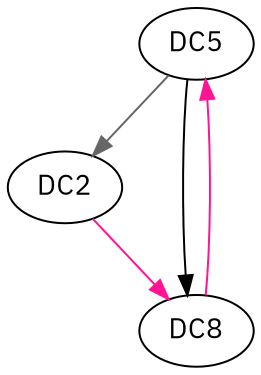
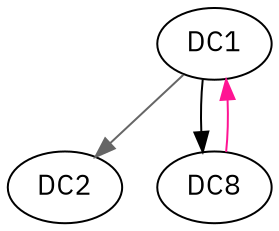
node "DC5": label "DC5" -> "DC1"
edge "DC2" -> "DC8": removed
